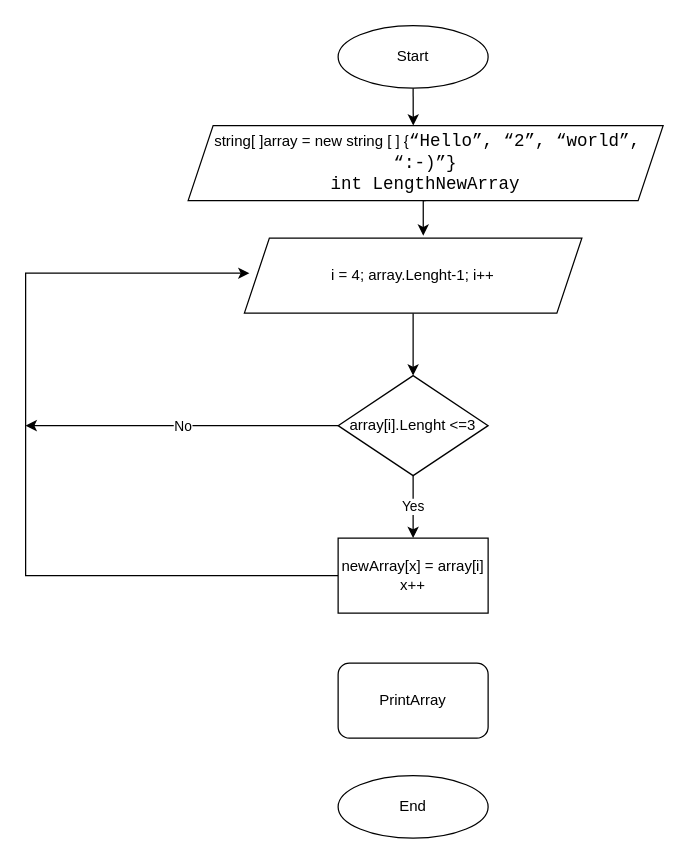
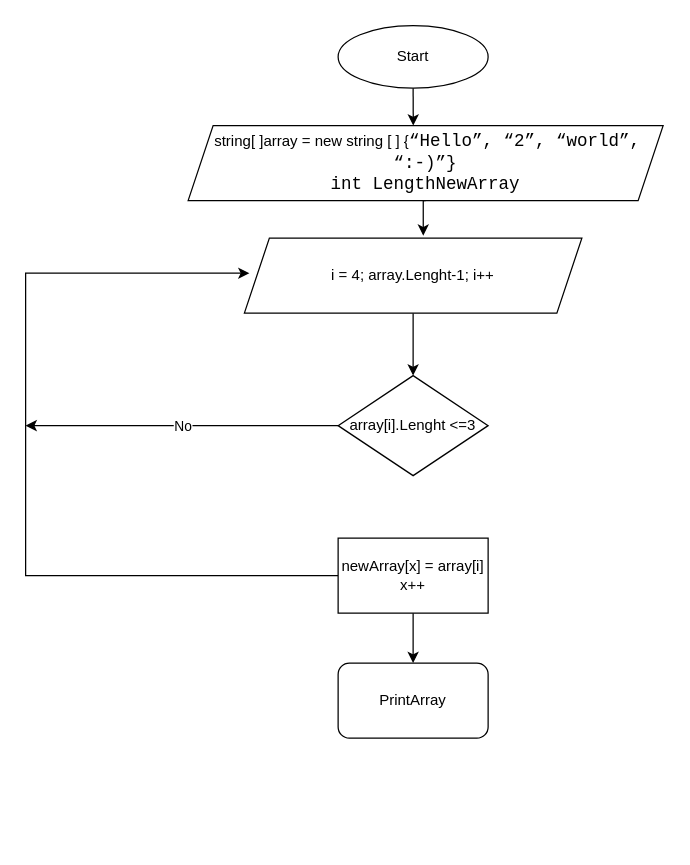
edge "array[i].Lenght <=3" -> "newArray[x] = array[i] x++": removed, label "Yes"
edge "newArray[x] = array[i] x++" -> "PrintArray": added
node "End": removed
